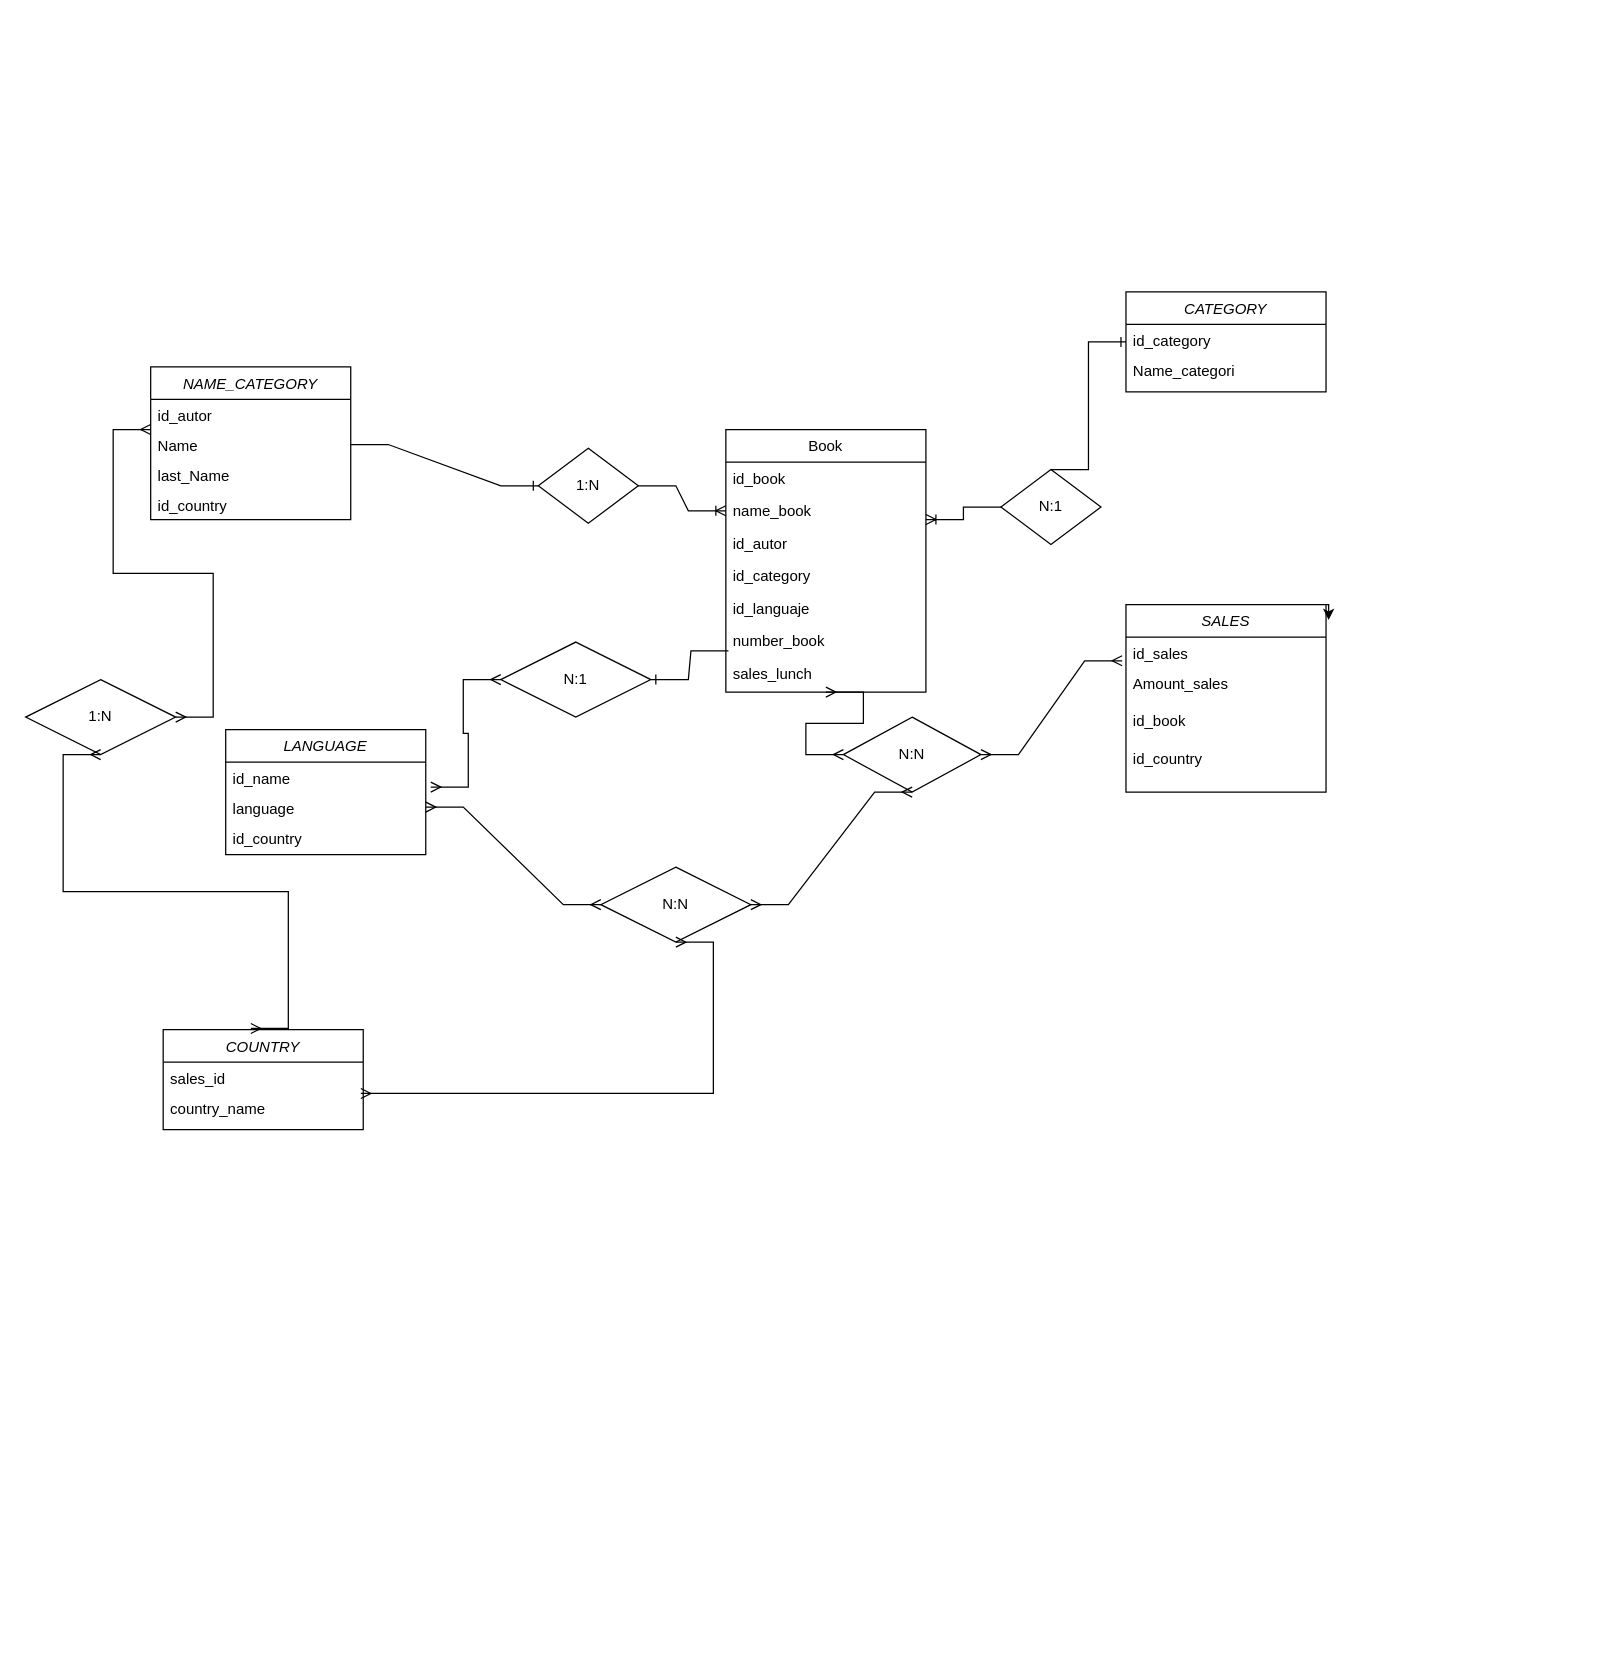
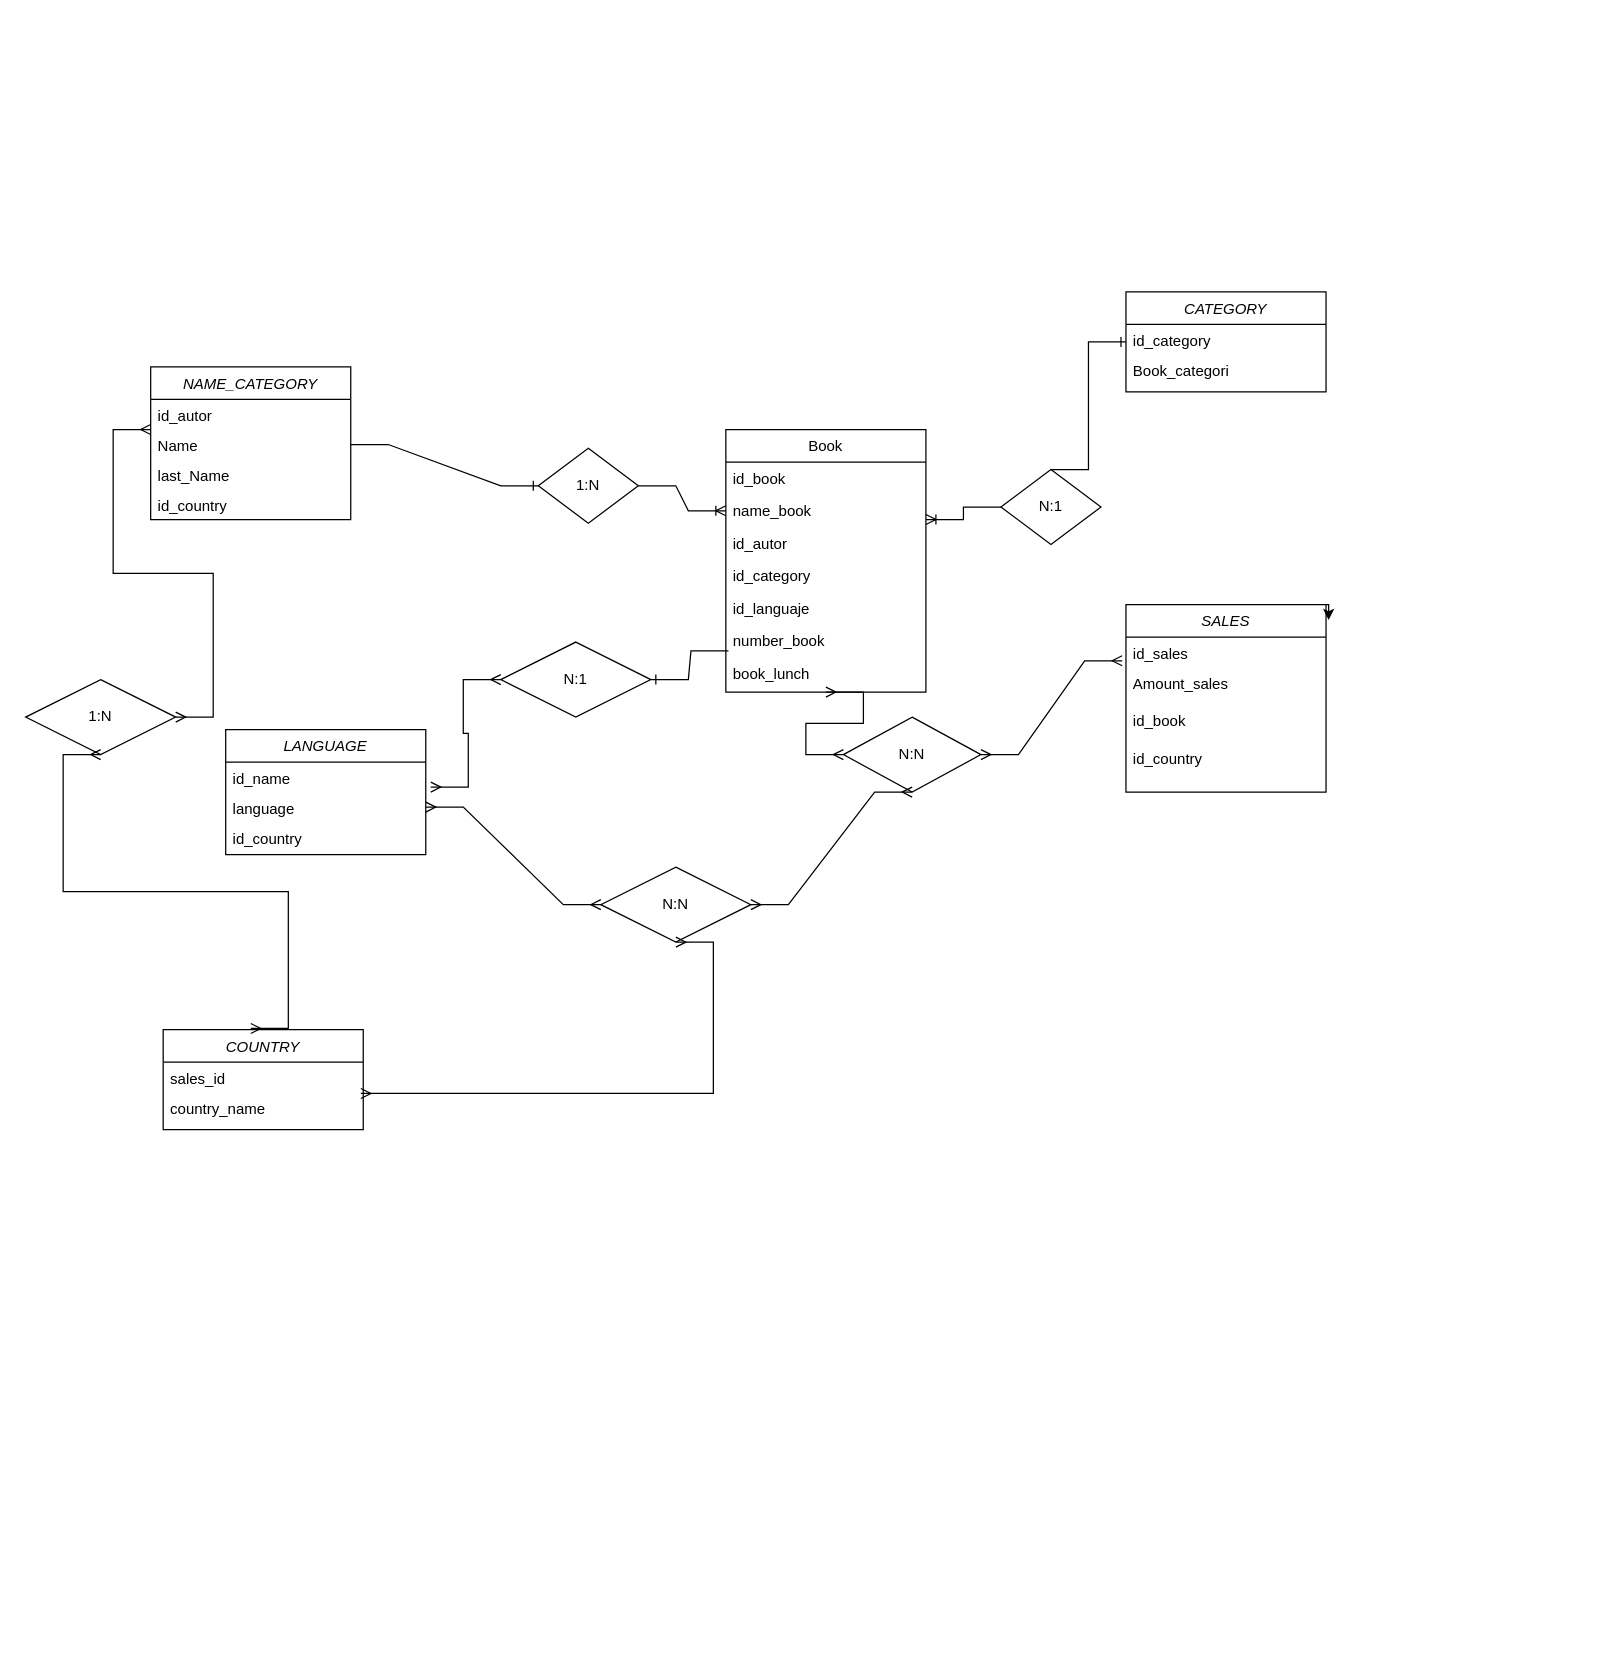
node "Name_categori": label "Name_categori" -> "Book_categori"
node "sales_lunch": label "sales_lunch" -> "book_lunch"
